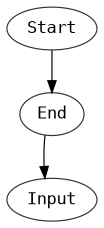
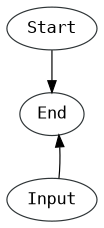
edge "End" -> "Input": reversed
